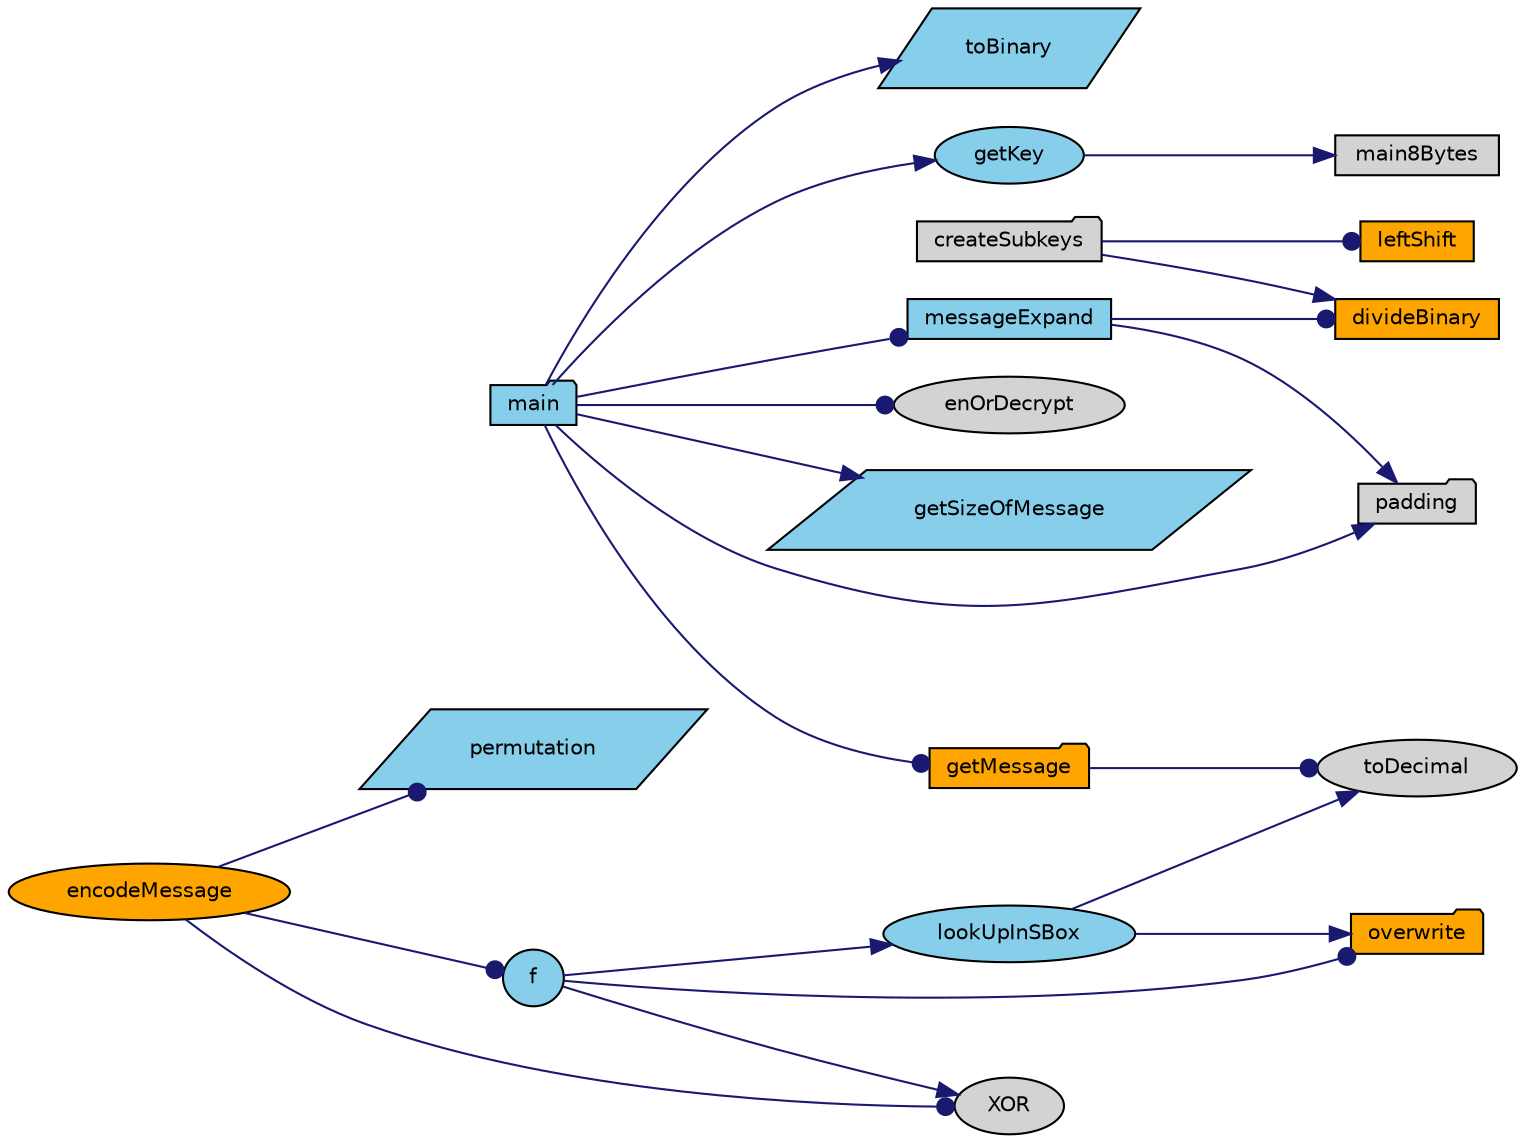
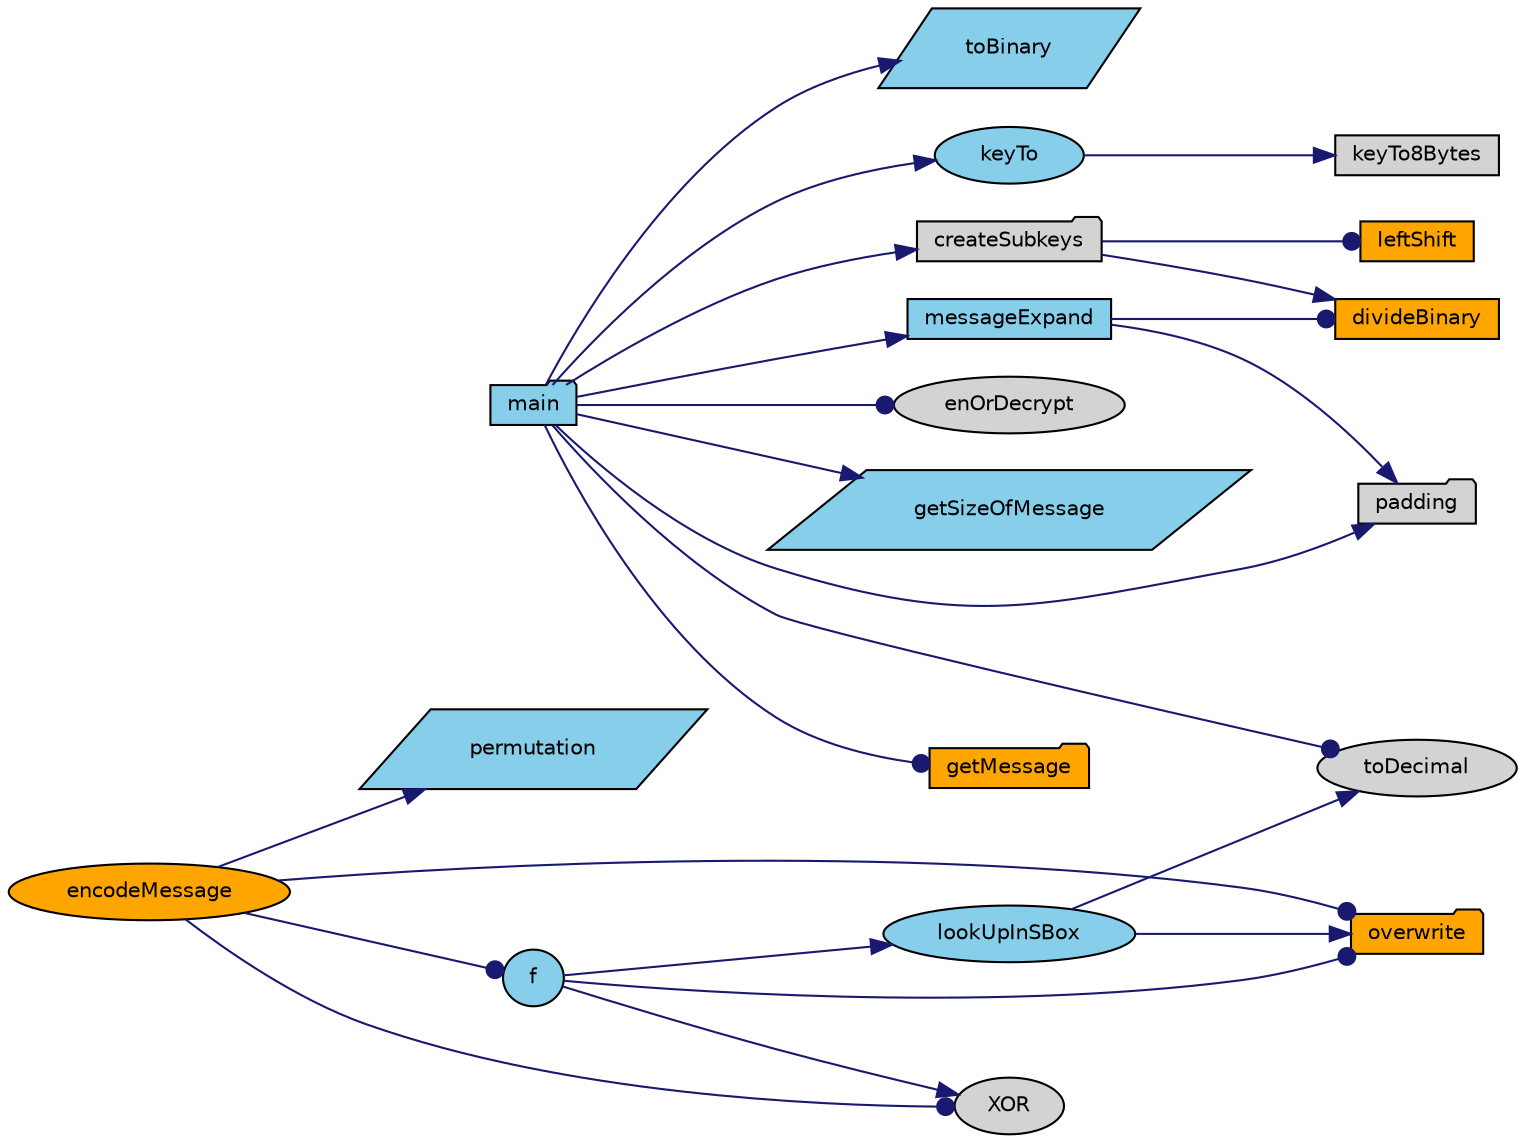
node "getKey": label "getKey" -> "keyTo"
node "main8Bytes": label "main8Bytes" -> "keyTo8Bytes"
edge "main" -> "createSubkeys": added
edge "main" -> "messageExpand": arrowhead dot -> normal
edge "getMessage" -> "toDecimal": now "main" -> "toDecimal"
edge "encodeMessage" -> "permutation": arrowhead dot -> normal
edge "encodeMessage" -> "overwrite": added
